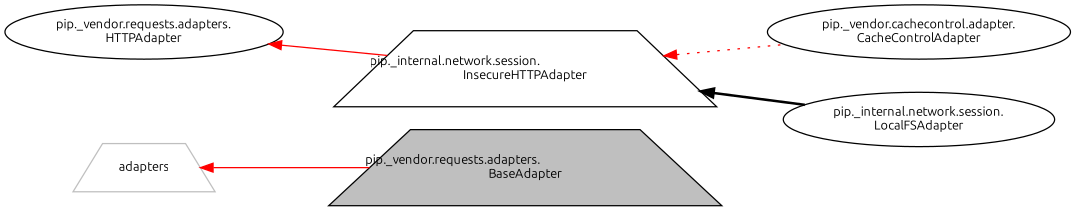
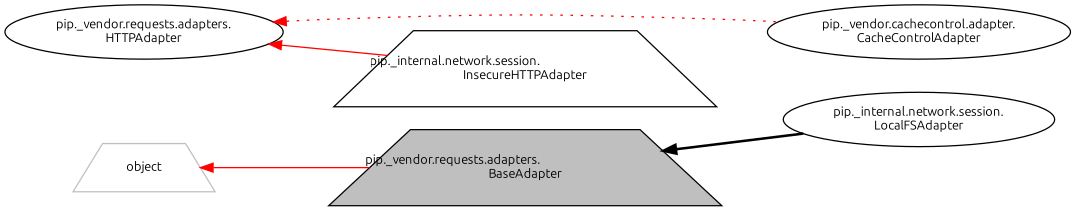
edge "pip._vendor.cachecontrol.adapter. CacheControlAdapter" -> "pip._internal.network.session. InsecureHTTPAdapter": now "pip._vendor.cachecontrol.adapter. CacheControlAdapter" -> "pip._vendor.requests.adapters. HTTPAdapter"
edge "pip._internal.network.session. LocalFSAdapter" -> "pip._internal.network.session. InsecureHTTPAdapter": now "pip._internal.network.session. LocalFSAdapter" -> "pip._vendor.requests.adapters. BaseAdapter"
node "adapters": label "adapters" -> "object"
